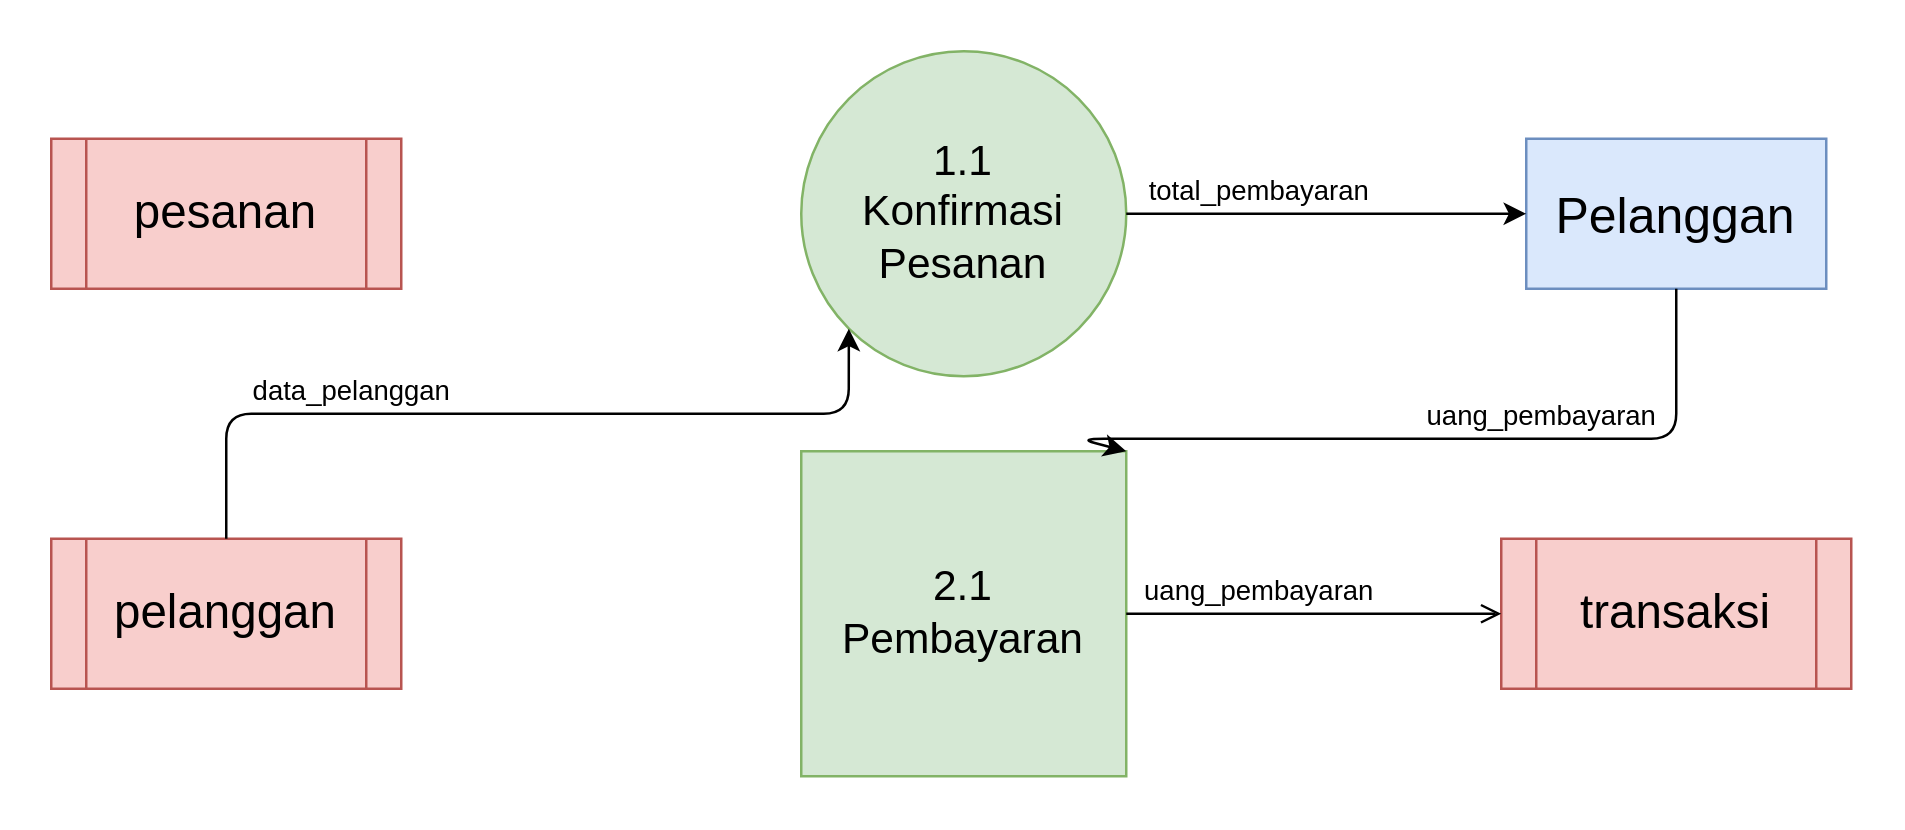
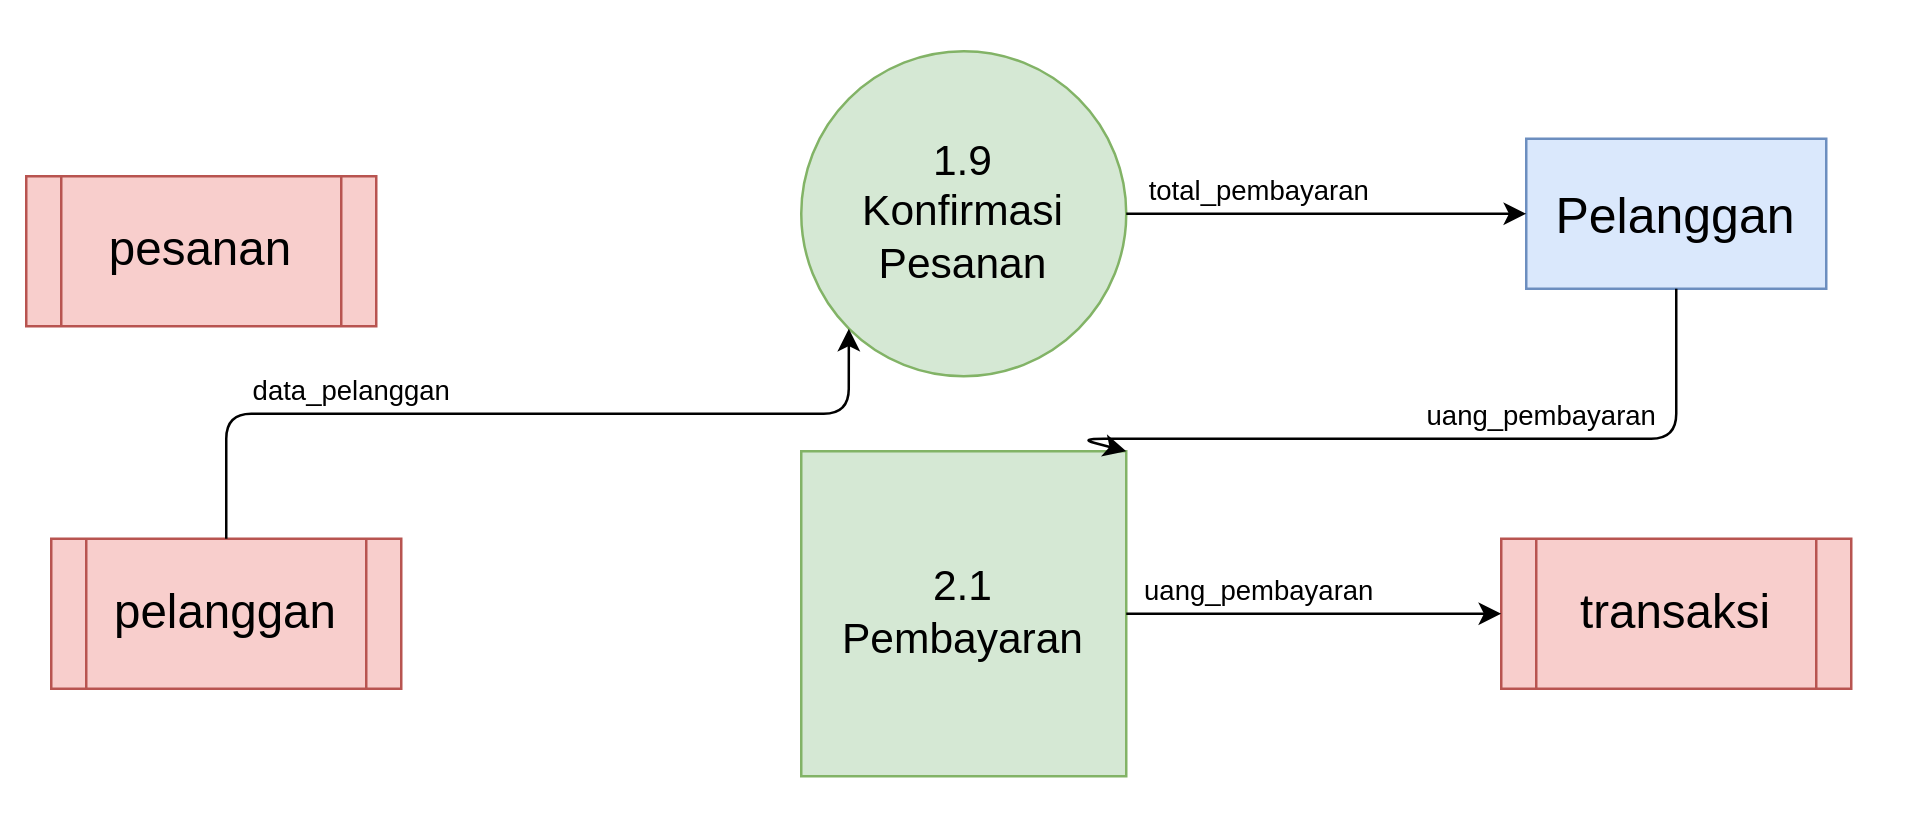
node "pesanan": moved (226, 214) -> (201, 251)
node "1.1 Konfirmasi Pesanan": label "1.1 Konfirmasi Pesanan" -> "1.9 Konfirmasi Pesanan"
edge "2.1 Pembayaran" -> "transaksi": arrowhead open -> classic
